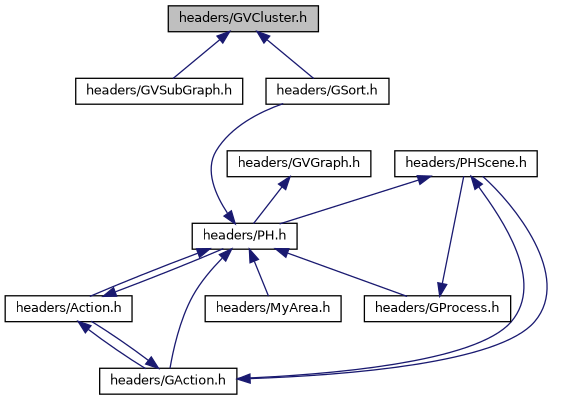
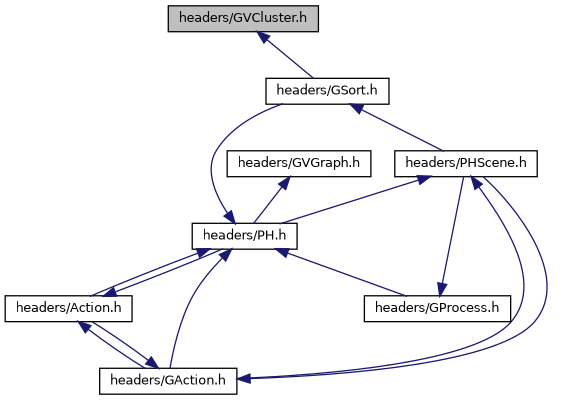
node "headers/GVSubGraph.h": removed
edge "headers/PHScene.h" -> "headers/GSort.h": added
node "headers/MyArea.h": removed
